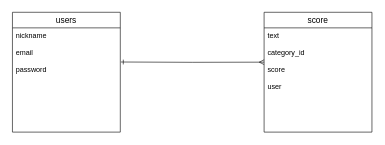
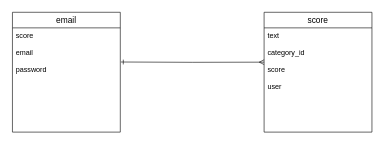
node "users": label "users" -> "email"
node "nickname email password": label "nickname email password" -> "score email password"
